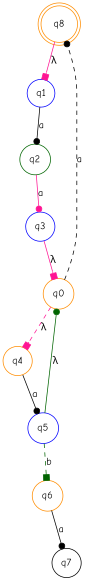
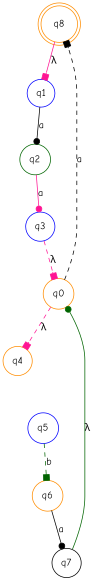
edge "q0" -> "q8": arrowhead dot -> box
edge "q3" -> "q0": style solid -> dashed
edge "q5" -> "q0": now "q7" -> "q0"
edge "q4" -> "q5": removed, label "a"
